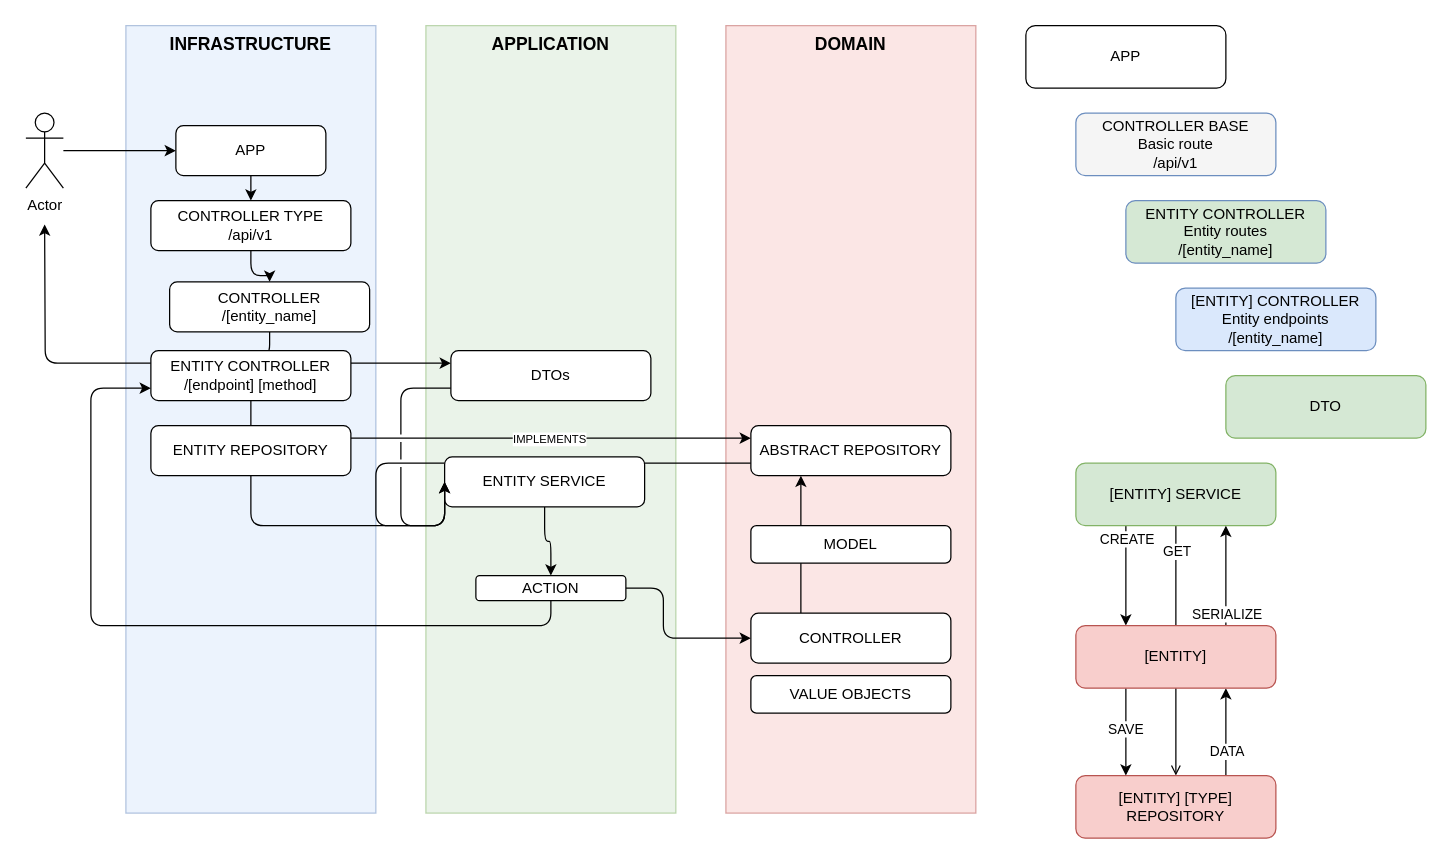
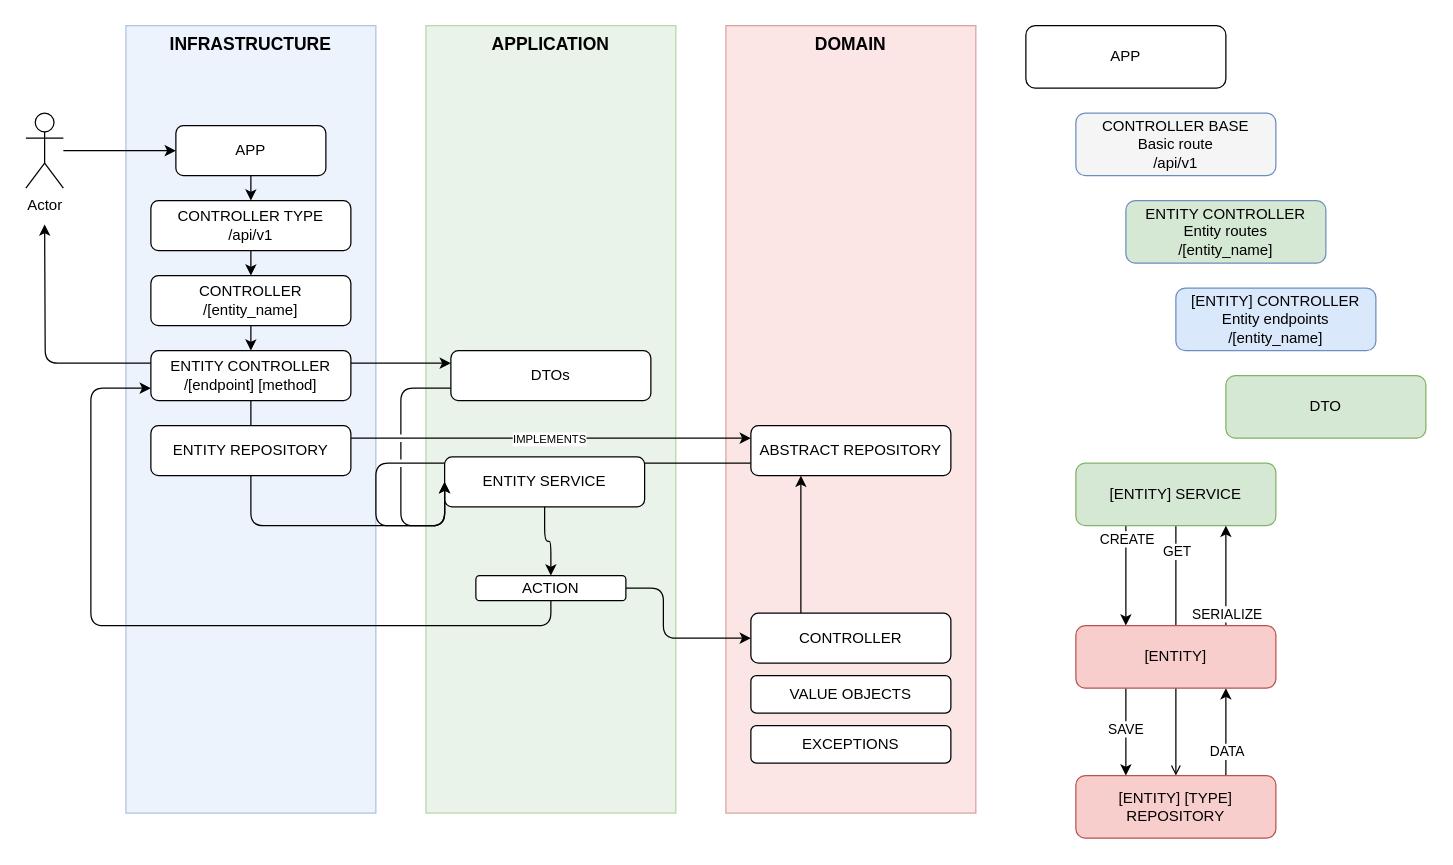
node "CONTROLLER /[entity_name]": moved (269, 307) -> (251, 301)
node "MODEL": removed
node "EXCEPTIONS": added
